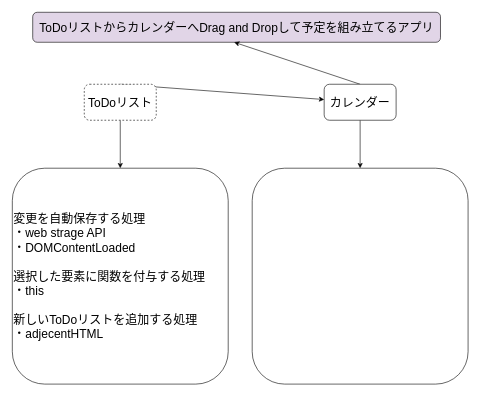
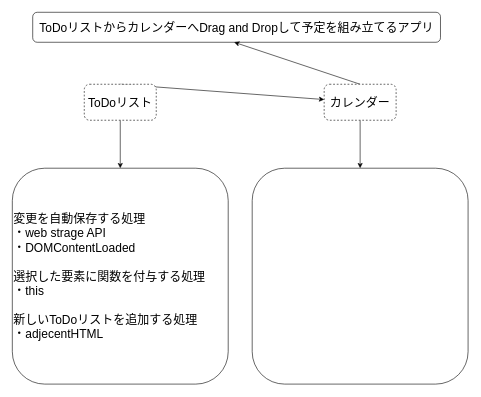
node "ToDoリストからカレンダーへDrag and Dropして予定を組み立てるアプリ": fillcolor #e1d5e7 -> #ffffff
node "カレンダー": style solid -> dashed
